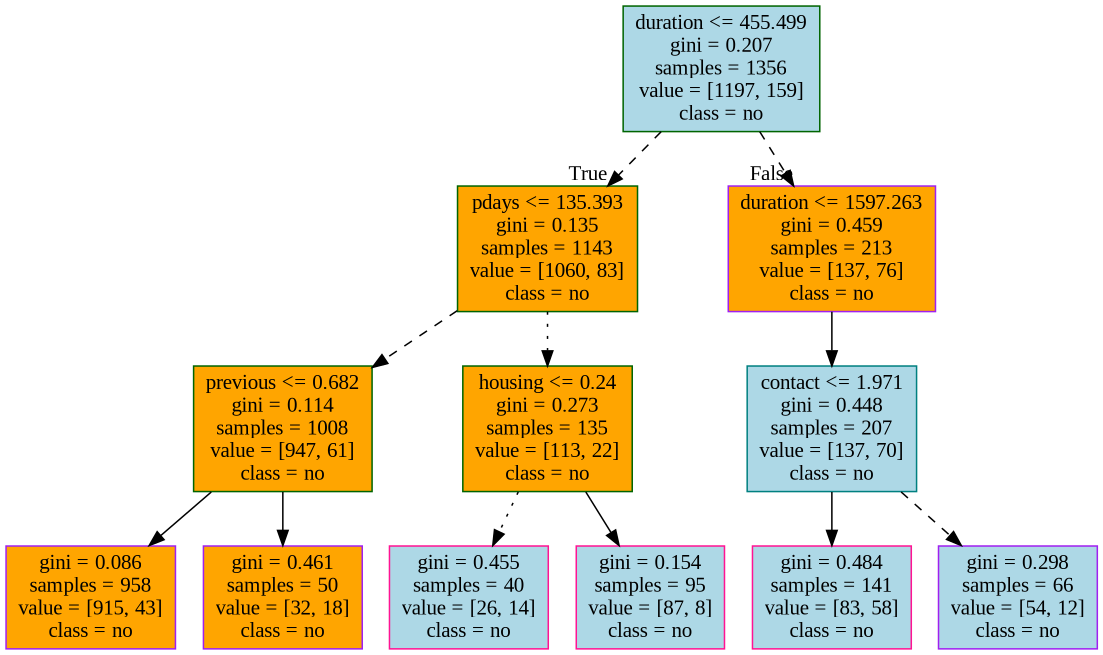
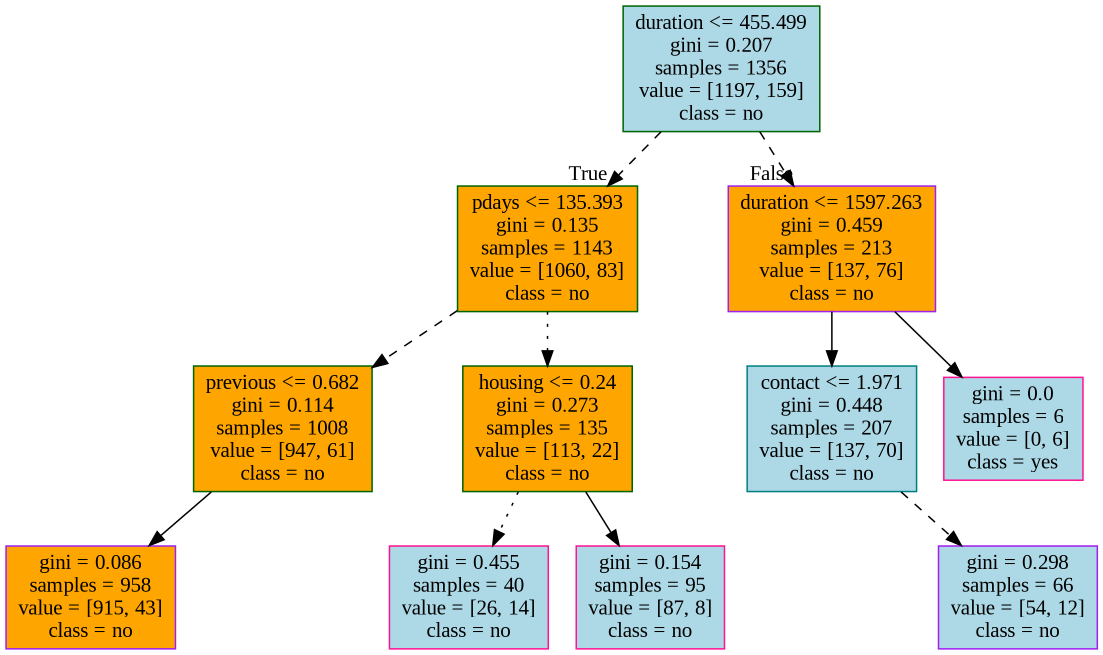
node "gini = 0.0 samples = 6 value = [0, 6] class = yes": added
node "gini = 0.461 samples = 50 value = [32, 18] class = no": removed
node "gini = 0.484 samples = 141 value = [83, 58] class = no": removed
